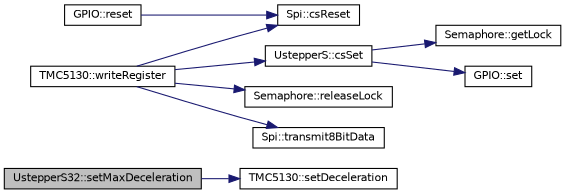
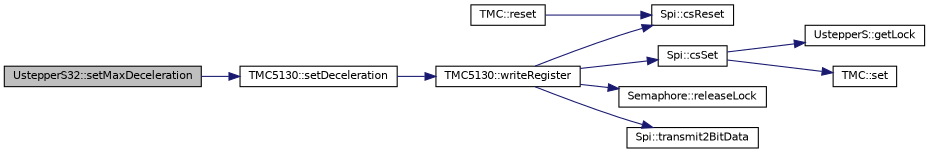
node "GPIO::reset": label "GPIO::reset" -> "TMC::reset"
node "Semaphore::getLock": label "Semaphore::getLock" -> "UstepperS::getLock"
node "UstepperS::csSet": label "UstepperS::csSet" -> "Spi::csSet"
edge "TMC5130::setDeceleration" -> "TMC5130::writeRegister": added
node "GPIO::set": label "GPIO::set" -> "TMC::set"
node "Spi::transmit8BitData": label "Spi::transmit8BitData" -> "Spi::transmit2BitData"
